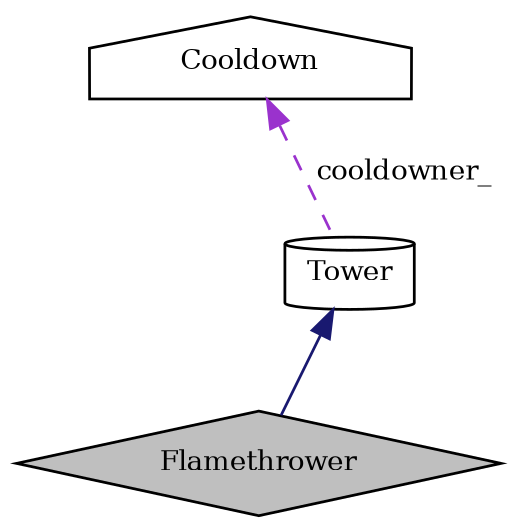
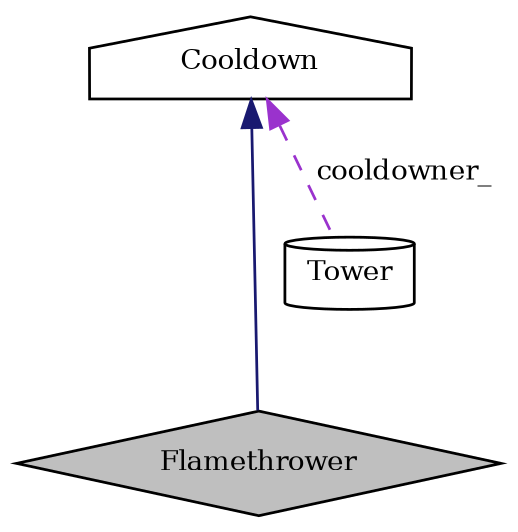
edge "Flamethrower" -> "Tower": now "Flamethrower" -> "Cooldown"
